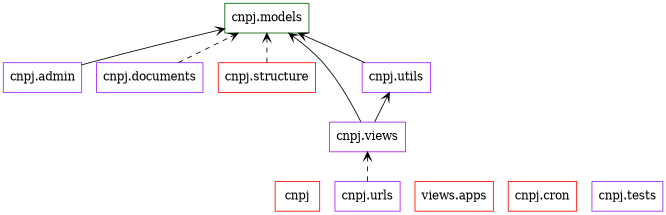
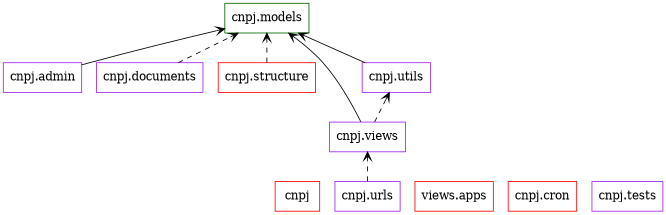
edge "cnpj.views" -> "cnpj.utils": style solid -> dashed
